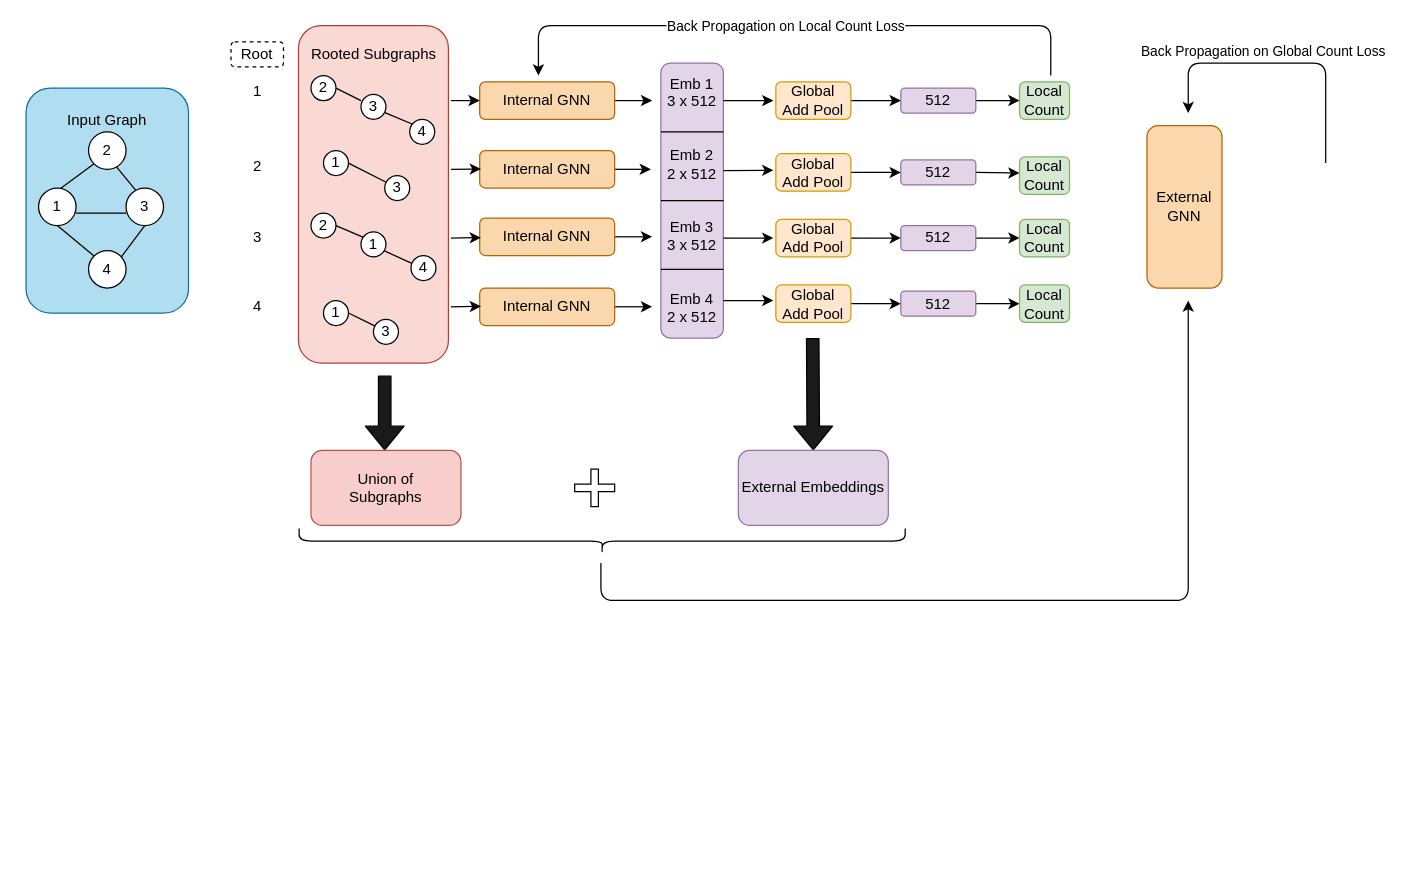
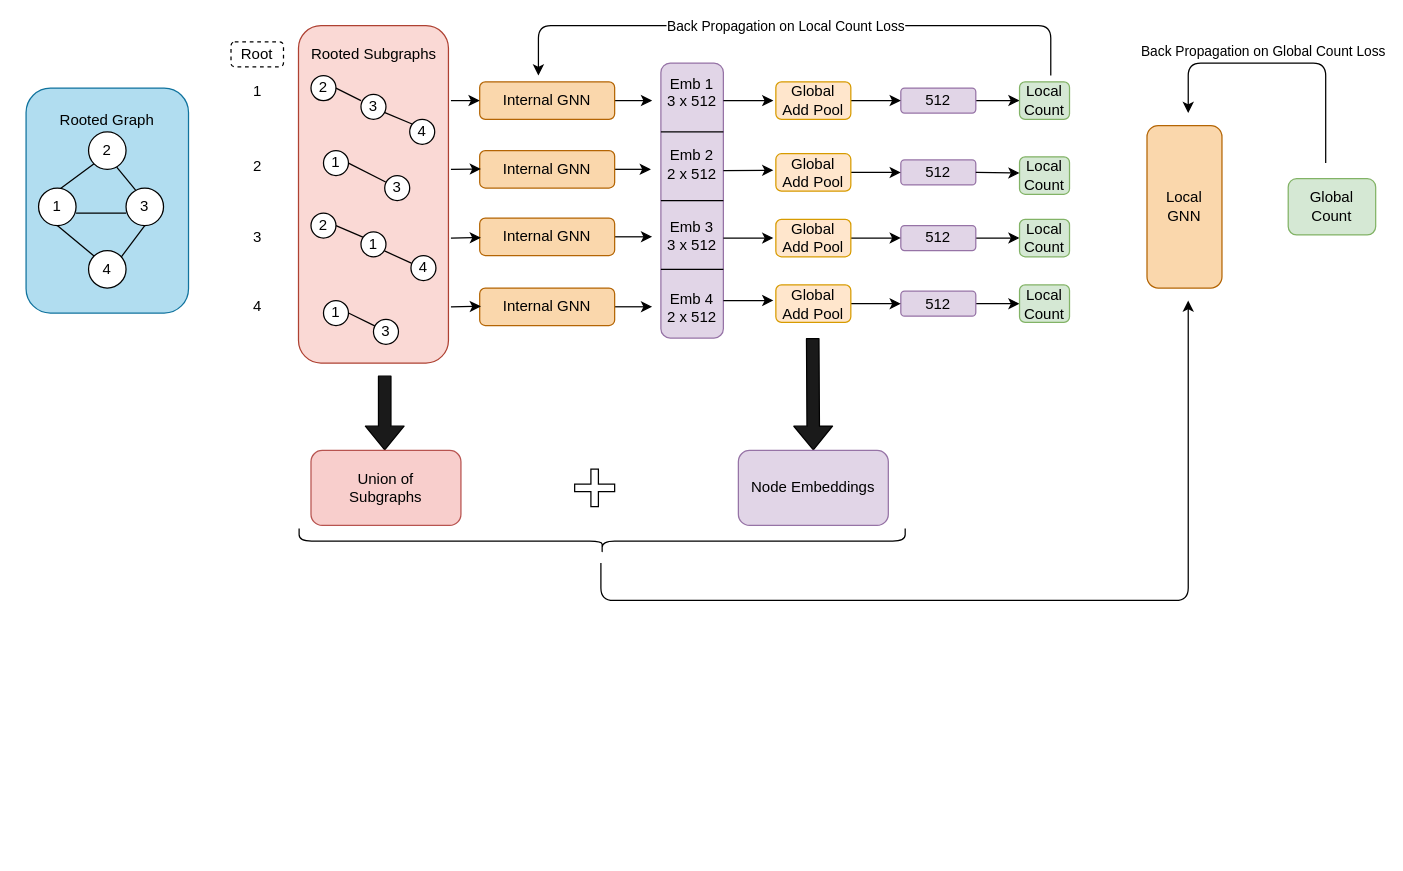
node "Input Graph": label "Input Graph" -> "Rooted Graph"
node "External GNN": label "External GNN" -> "Local GNN"
node "Global Count": added
node "External Embeddings": label "External Embeddings" -> "Node Embeddings"
